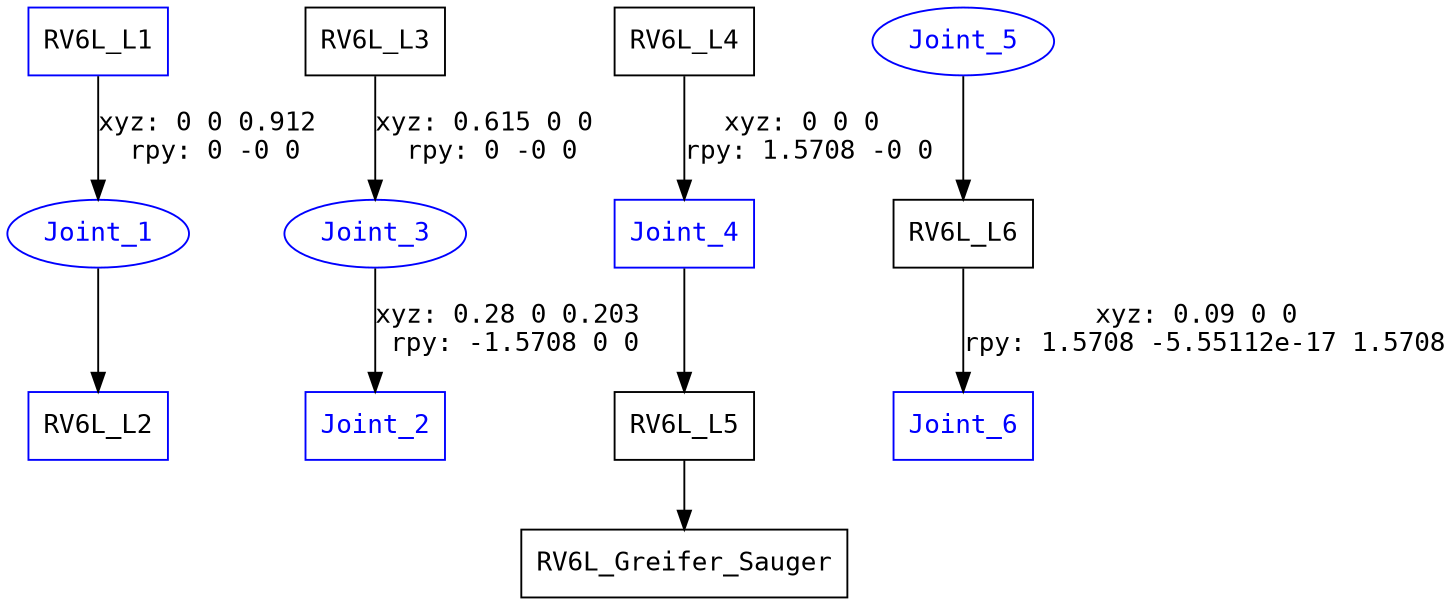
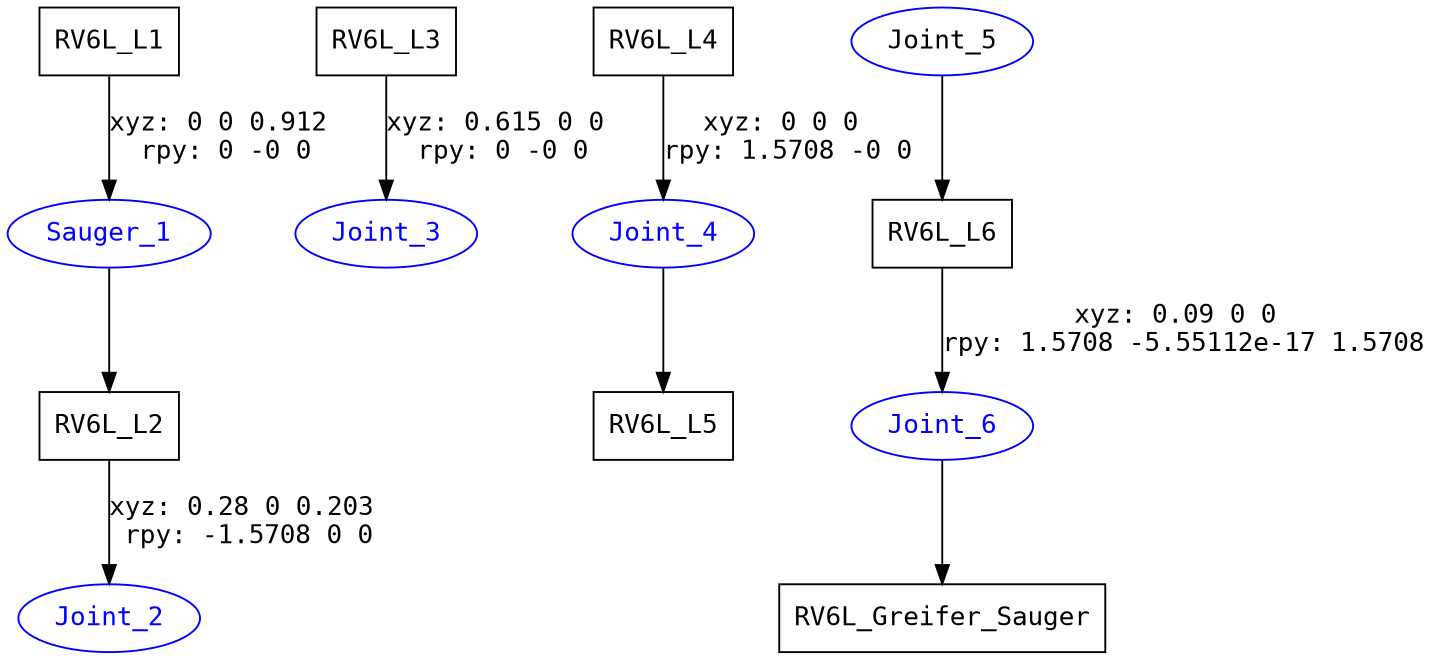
node "RV6L_L1": color blue -> black
node "Joint_5": fontcolor blue -> black
node "Joint_1": label "Joint_1" -> "Sauger_1"
node "Joint_4": shape box -> ellipse
edge "Joint_3" -> "Joint_2": now "RV6L_L2" -> "Joint_2"
node "RV6L_L2": color blue -> black
node "Joint_2": shape box -> ellipse
node "Joint_6": shape box -> ellipse
edge "RV6L_L5" -> "RV6L_Greifer_Sauger": now "Joint_6" -> "RV6L_Greifer_Sauger"
